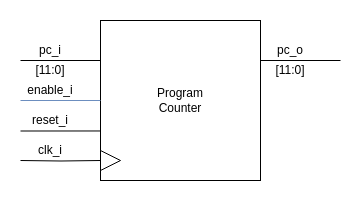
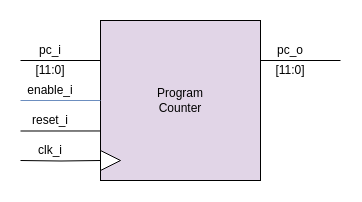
node "Program Counter": fillcolor #ffffff -> #e1d5e7
